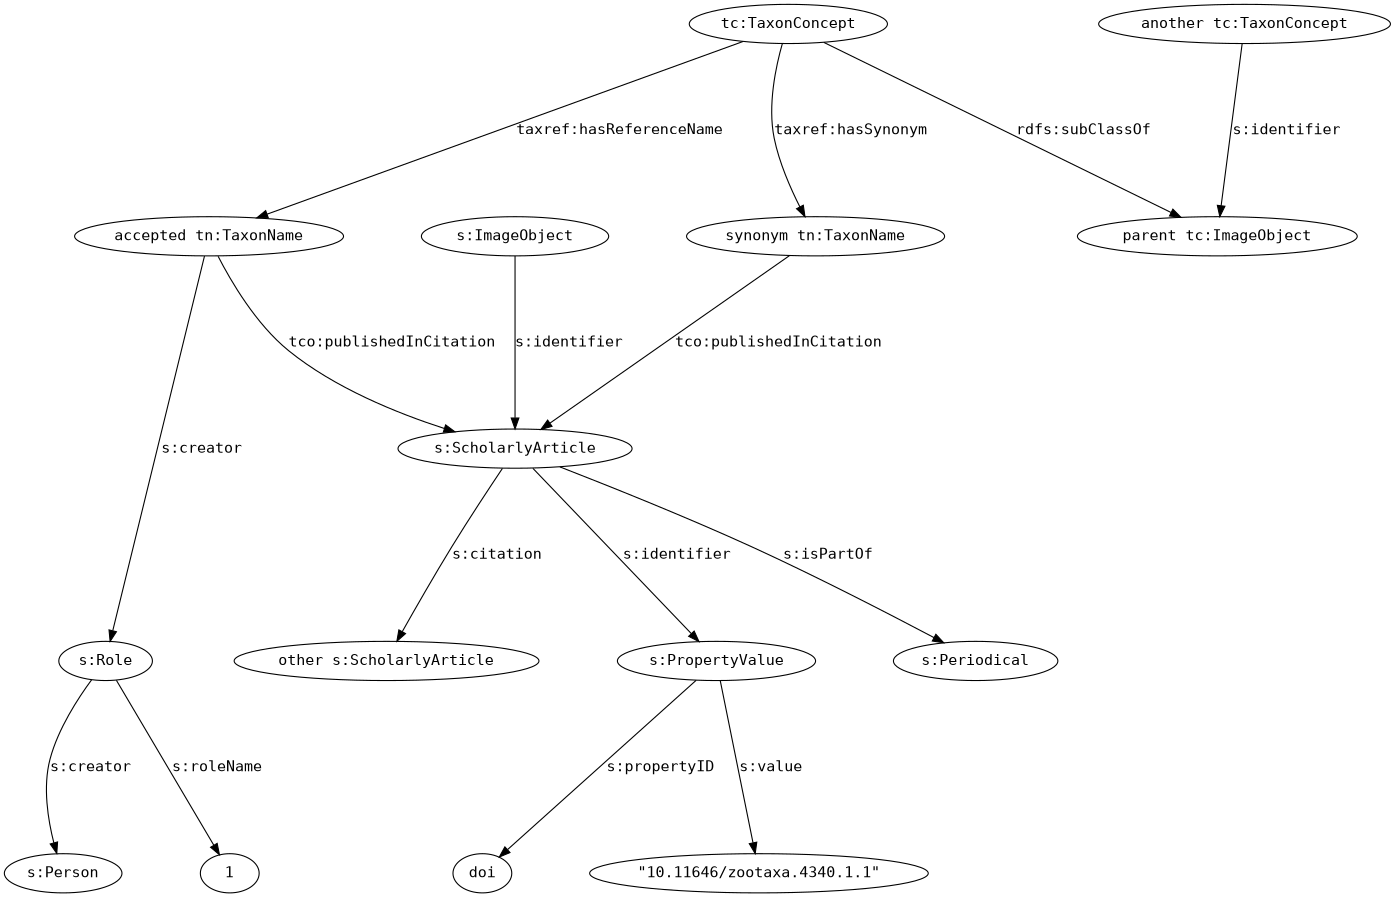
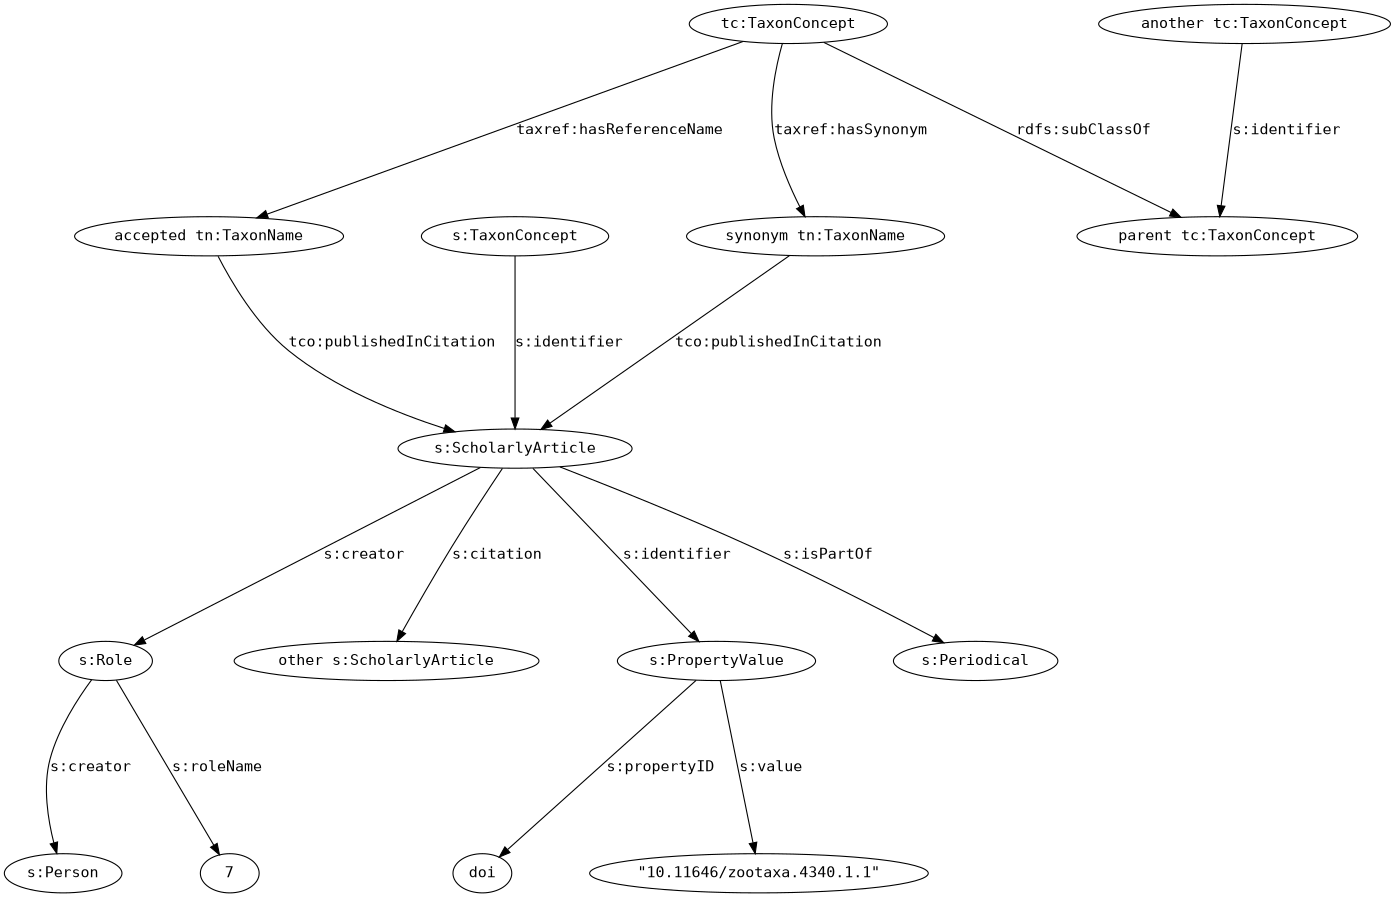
node "s:ImageObject": label "s:ImageObject" -> "s:TaxonConcept"
node "parent tc:ImageObject": label "parent tc:ImageObject" -> "parent tc:TaxonConcept"
edge "accepted tn:TaxonName" -> "s:Role": now "s:ScholarlyArticle" -> "s:Role"
node "1": label "1" -> "7"
